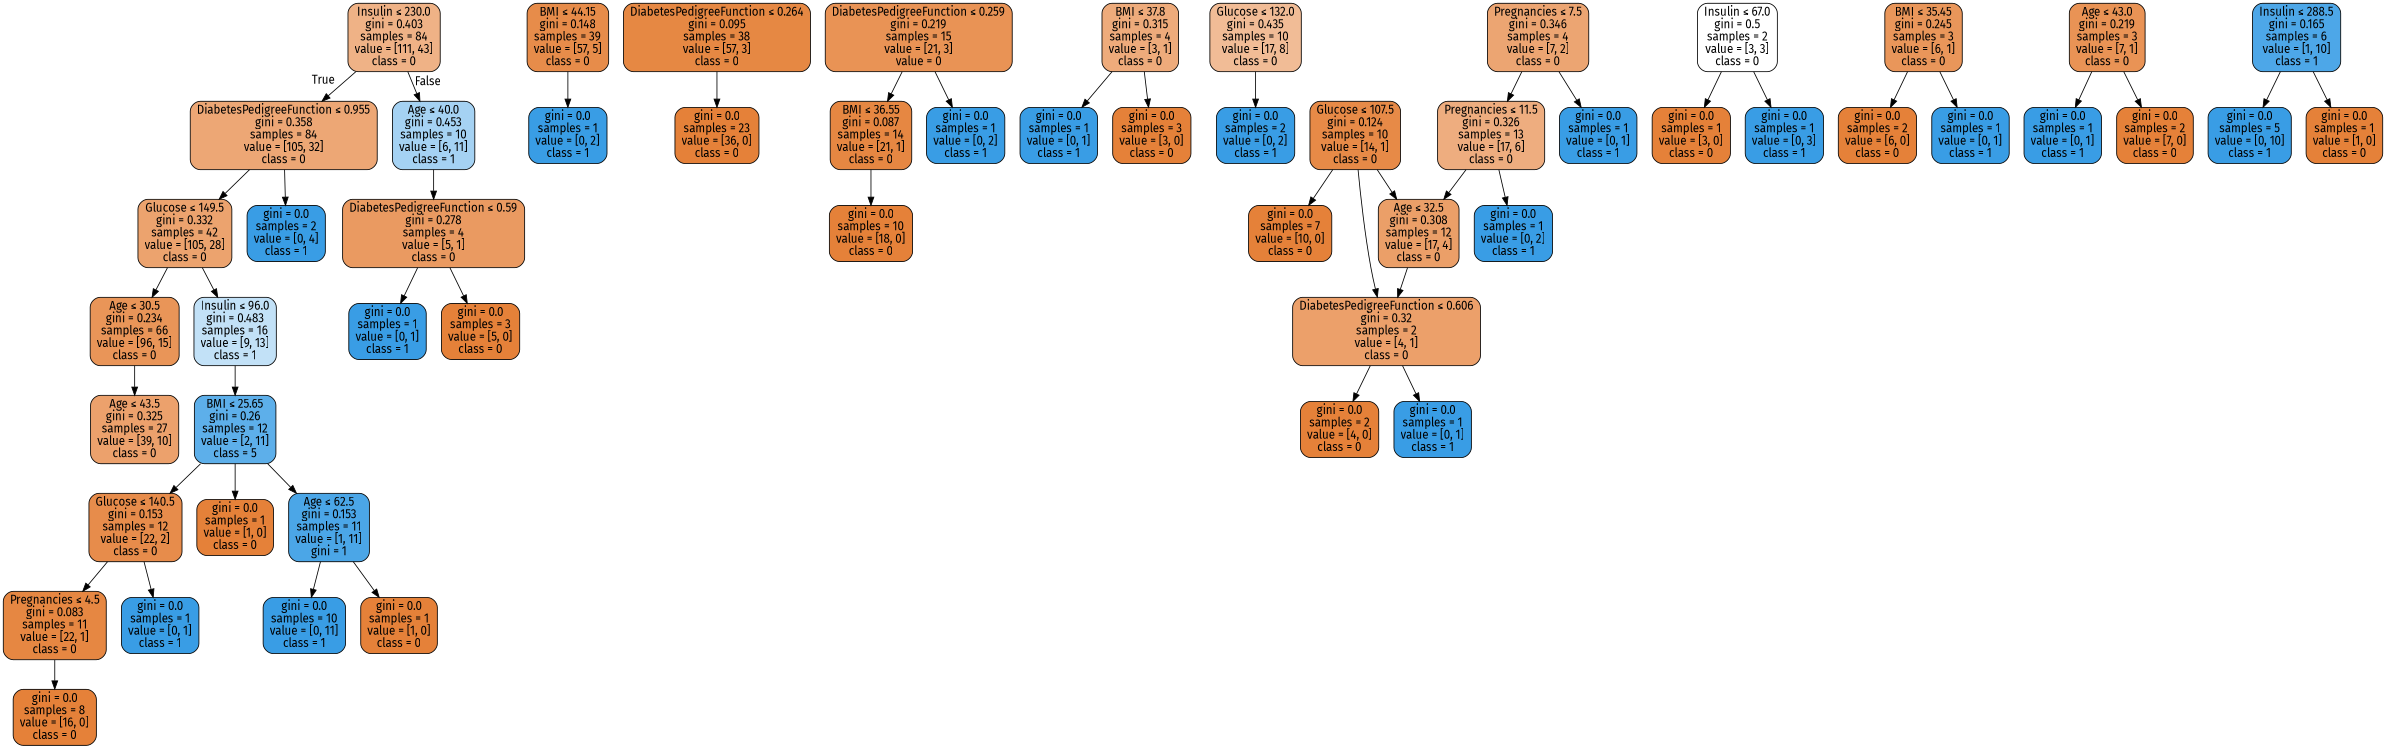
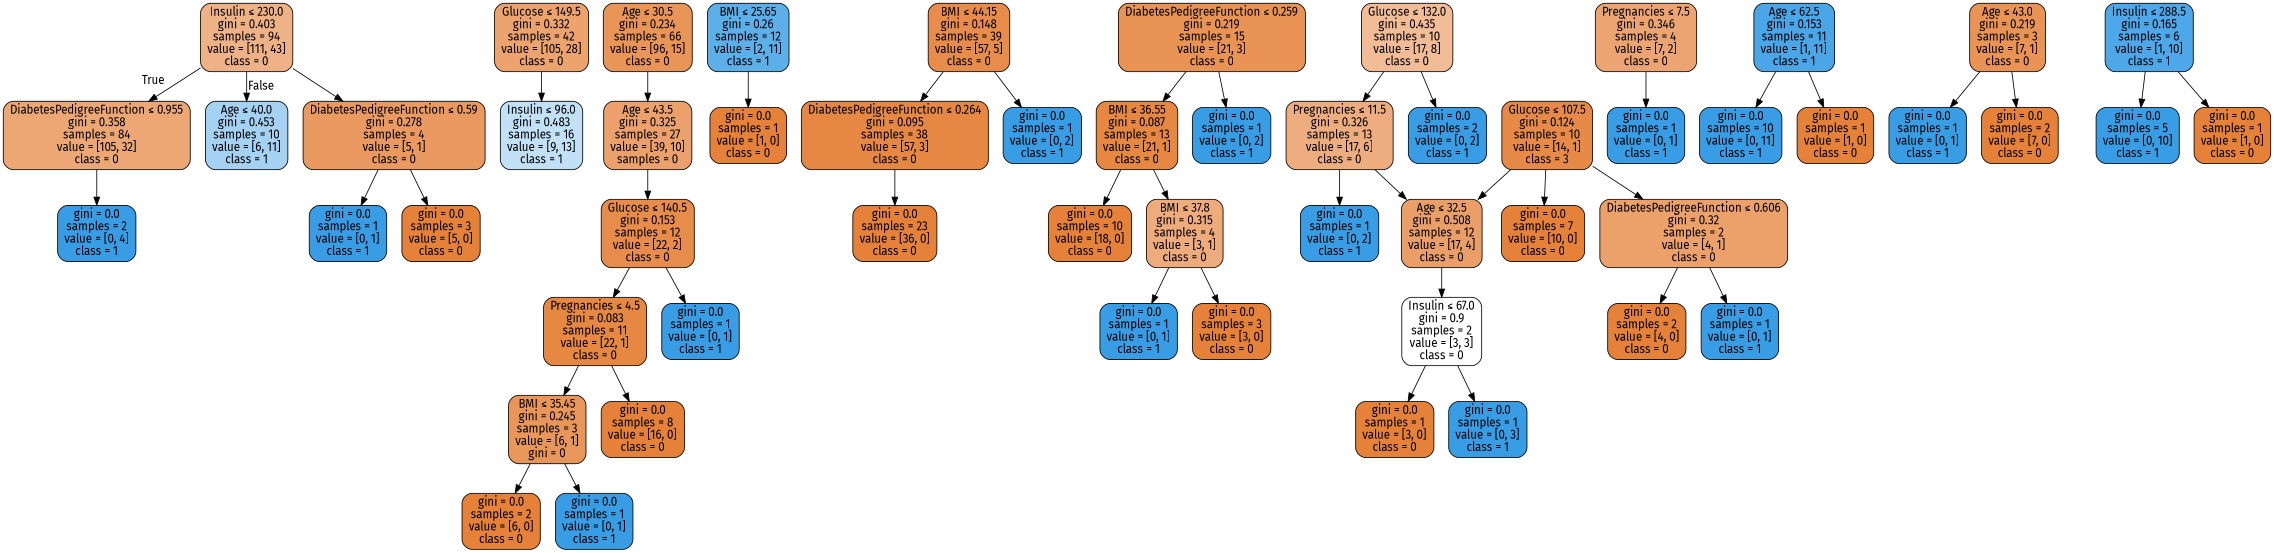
node "Insulin ≤ 67.0": text "gini = 0.5" -> "gini = 0.9"
node "Insulin ≤ 230.0": text "samples = 84" -> "samples = 94"
node "DiabetesPedigreeFunction ≤ 0.259": text "value = 0" -> "class = 0"
node "BMI ≤ 35.45": text "class = 0" -> "gini = 0"
edge "BMI ≤ 44.15" -> "DiabetesPedigreeFunction ≤ 0.264": added
edge "Pregnancies ≤ 7.5" -> "Pregnancies ≤ 11.5": now "Glucose ≤ 132.0" -> "Pregnancies ≤ 11.5"
node "BMI ≤ 36.55": text "samples = 14" -> "samples = 13"
node "Glucose ≤ 107.5": text "class = 0" -> "class = 3"
edge "Age ≤ 40.0" -> "DiabetesPedigreeFunction ≤ 0.59": now "Insulin ≤ 230.0" -> "DiabetesPedigreeFunction ≤ 0.59"
edge "BMI ≤ 36.55" -> "BMI ≤ 37.8": added
edge "DiabetesPedigreeFunction ≤ 0.955" -> "Glucose ≤ 149.5": removed
node "Age ≤ 32.5": text "gini = 0.308" -> "gini = 0.508"
edge "Glucose ≤ 149.5" -> "Age ≤ 30.5": removed
edge "Age ≤ 32.5" -> "DiabetesPedigreeFunction ≤ 0.606": now "Age ≤ 32.5" -> "Insulin ≤ 67.0"
edge "Insulin ≤ 96.0" -> "BMI ≤ 25.65": removed
edge "Pregnancies ≤ 4.5" -> "BMI ≤ 35.45": added
node "Age ≤ 43.5": text "class = 0" -> "samples = 0"
node "BMI ≤ 25.65": text "class = 5" -> "class = 1"
edge "BMI ≤ 25.65" -> "Glucose ≤ 140.5": now "Age ≤ 43.5" -> "Glucose ≤ 140.5"
edge "BMI ≤ 25.65" -> "Age ≤ 62.5": removed
node "Age ≤ 62.5": text "gini = 1" -> "class = 1"
